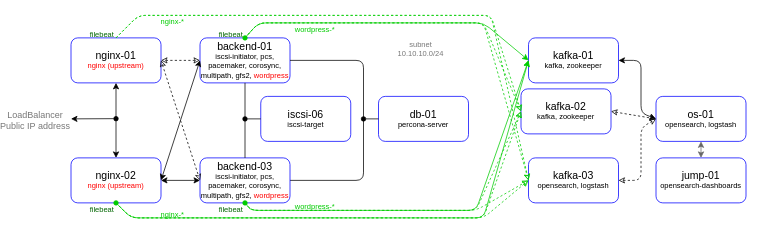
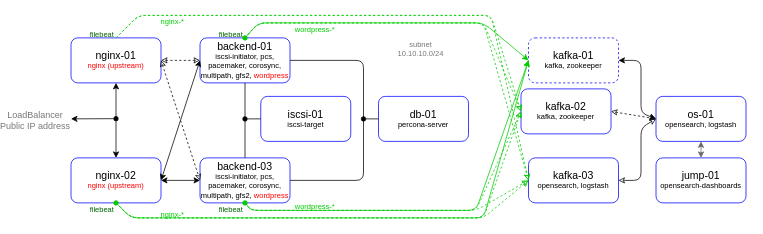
node "kafka-01 kafka, zookeeper": style solid -> dashed
node "iscsi-06 iscsi-target": label "iscsi-06 iscsi-target" -> "iscsi-01 iscsi-target"
edge "os-01 opensearch, logstash" -- "kafka-03 opensearch, logstash": style dashed -> solid
